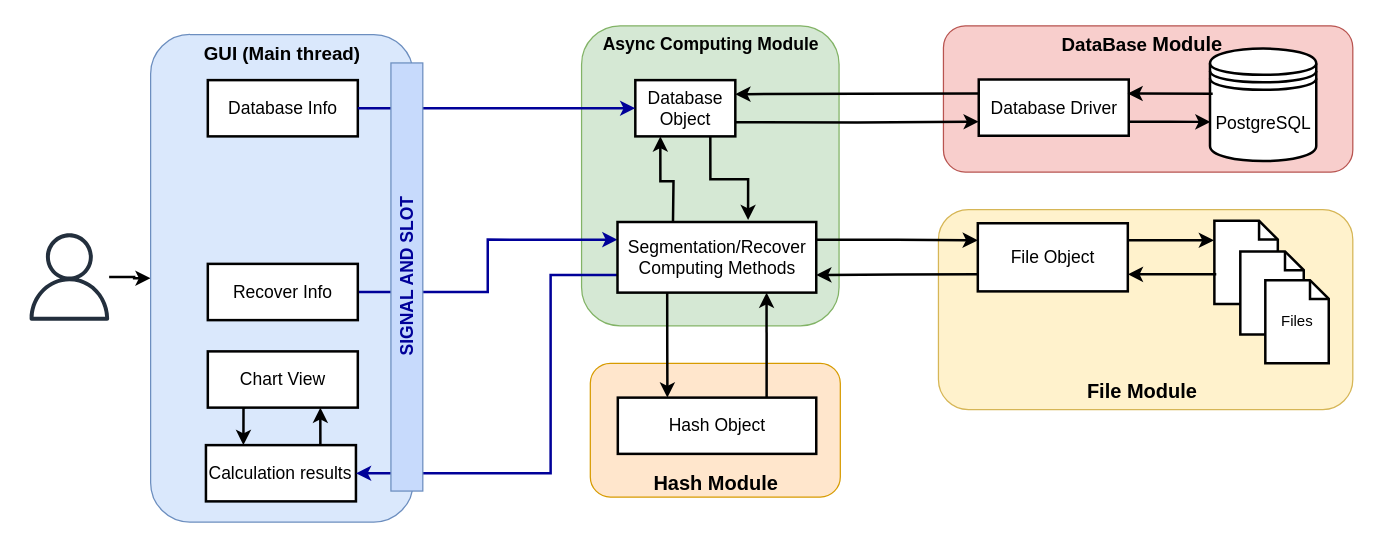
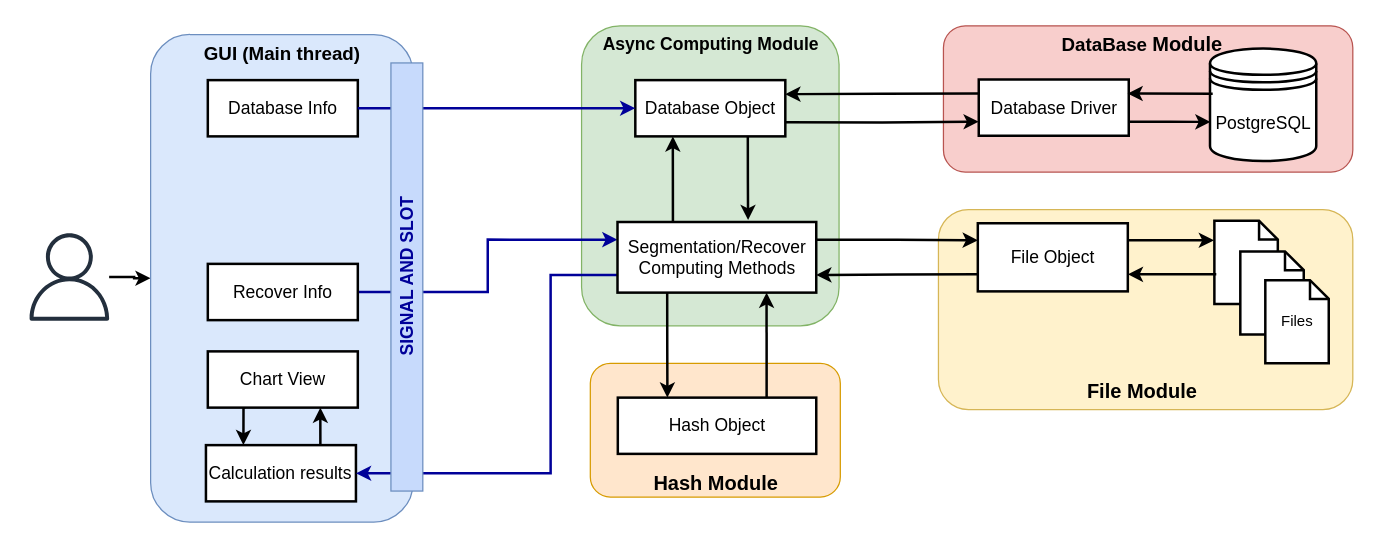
node "Database Object": size 100x56 -> 150x56
